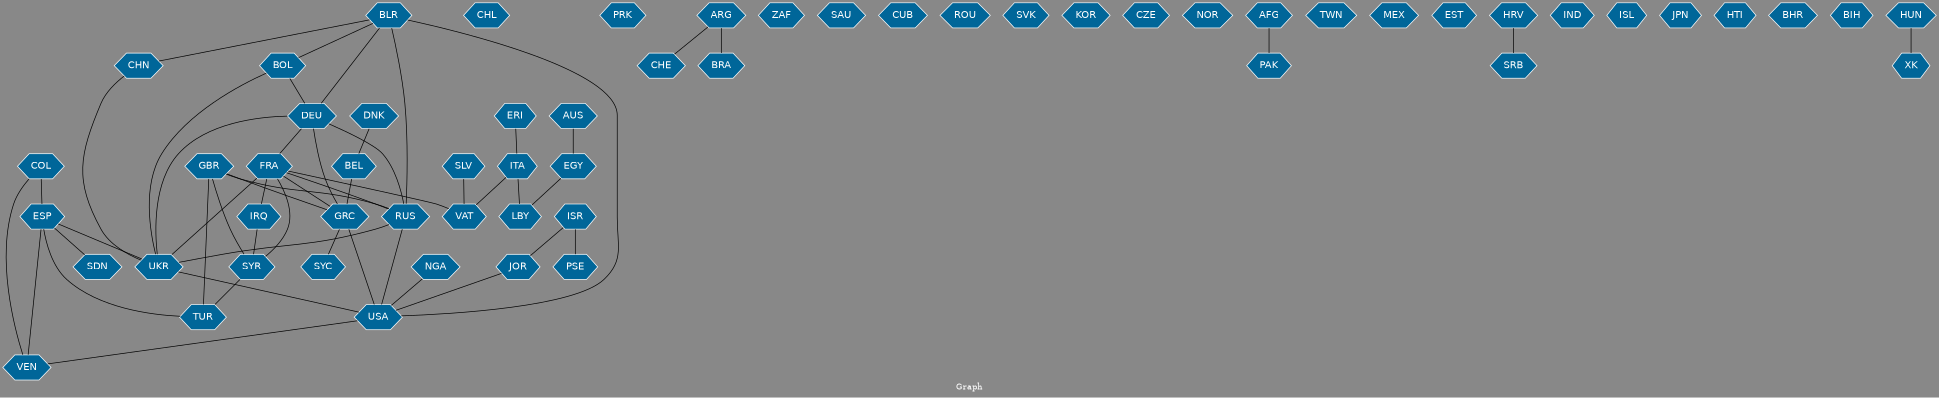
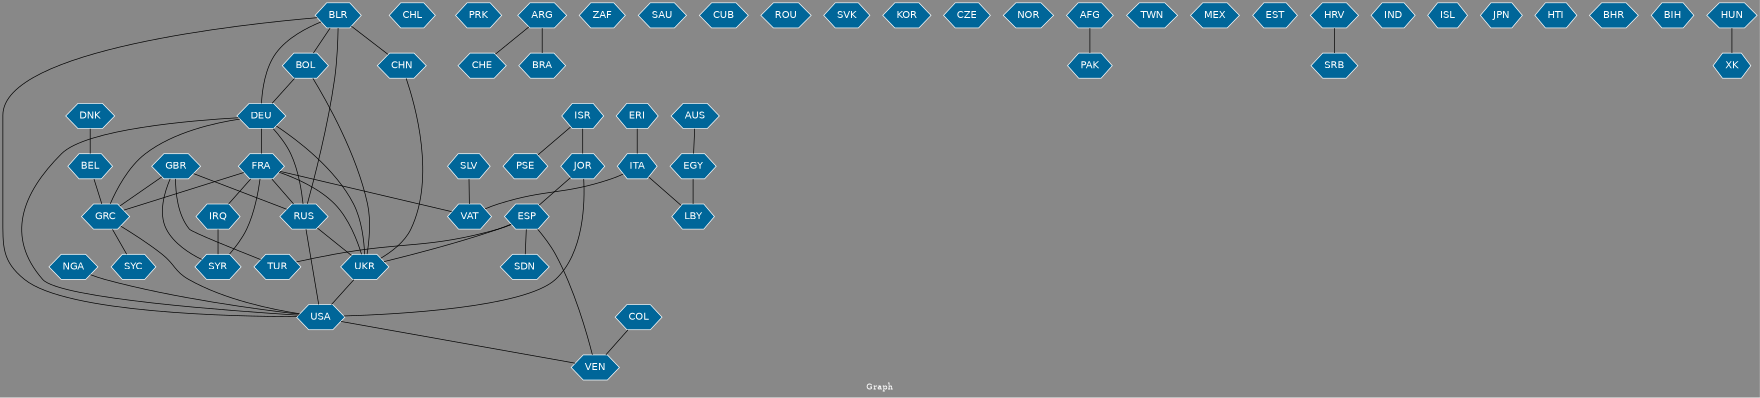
edge "COL" -- "ESP": now "JOR" -- "ESP"
edge "DEU" -- "USA": added
edge "SYR" -- "TUR": removed
